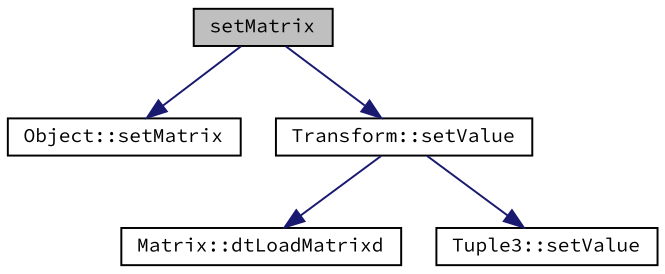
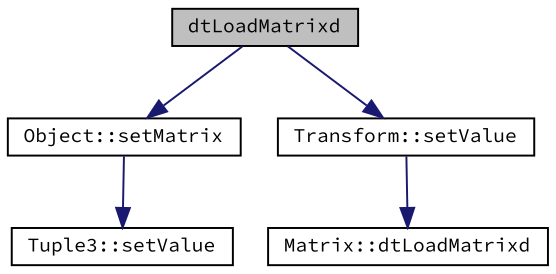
node "setMatrix": label "setMatrix" -> "dtLoadMatrixd"
edge "Transform::setValue" -> "Tuple3::setValue": now "Object::setMatrix" -> "Tuple3::setValue"
